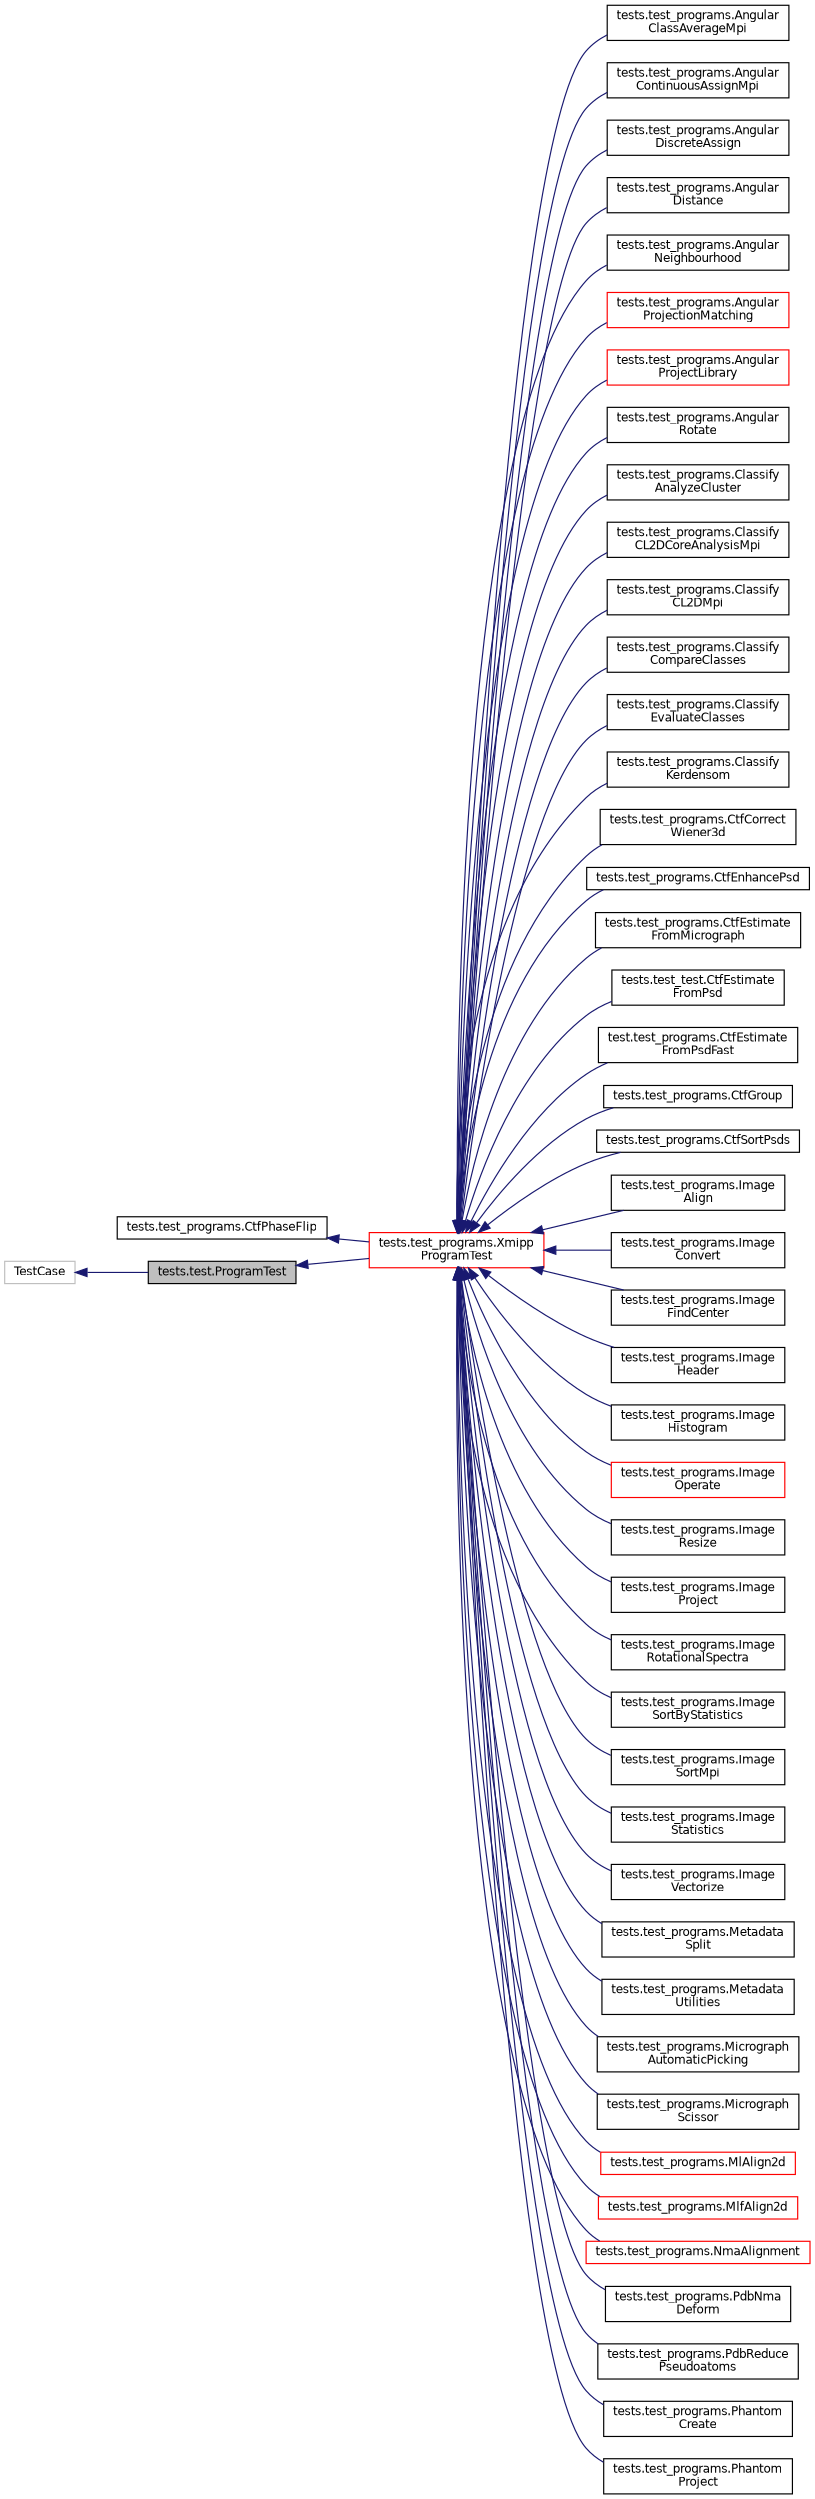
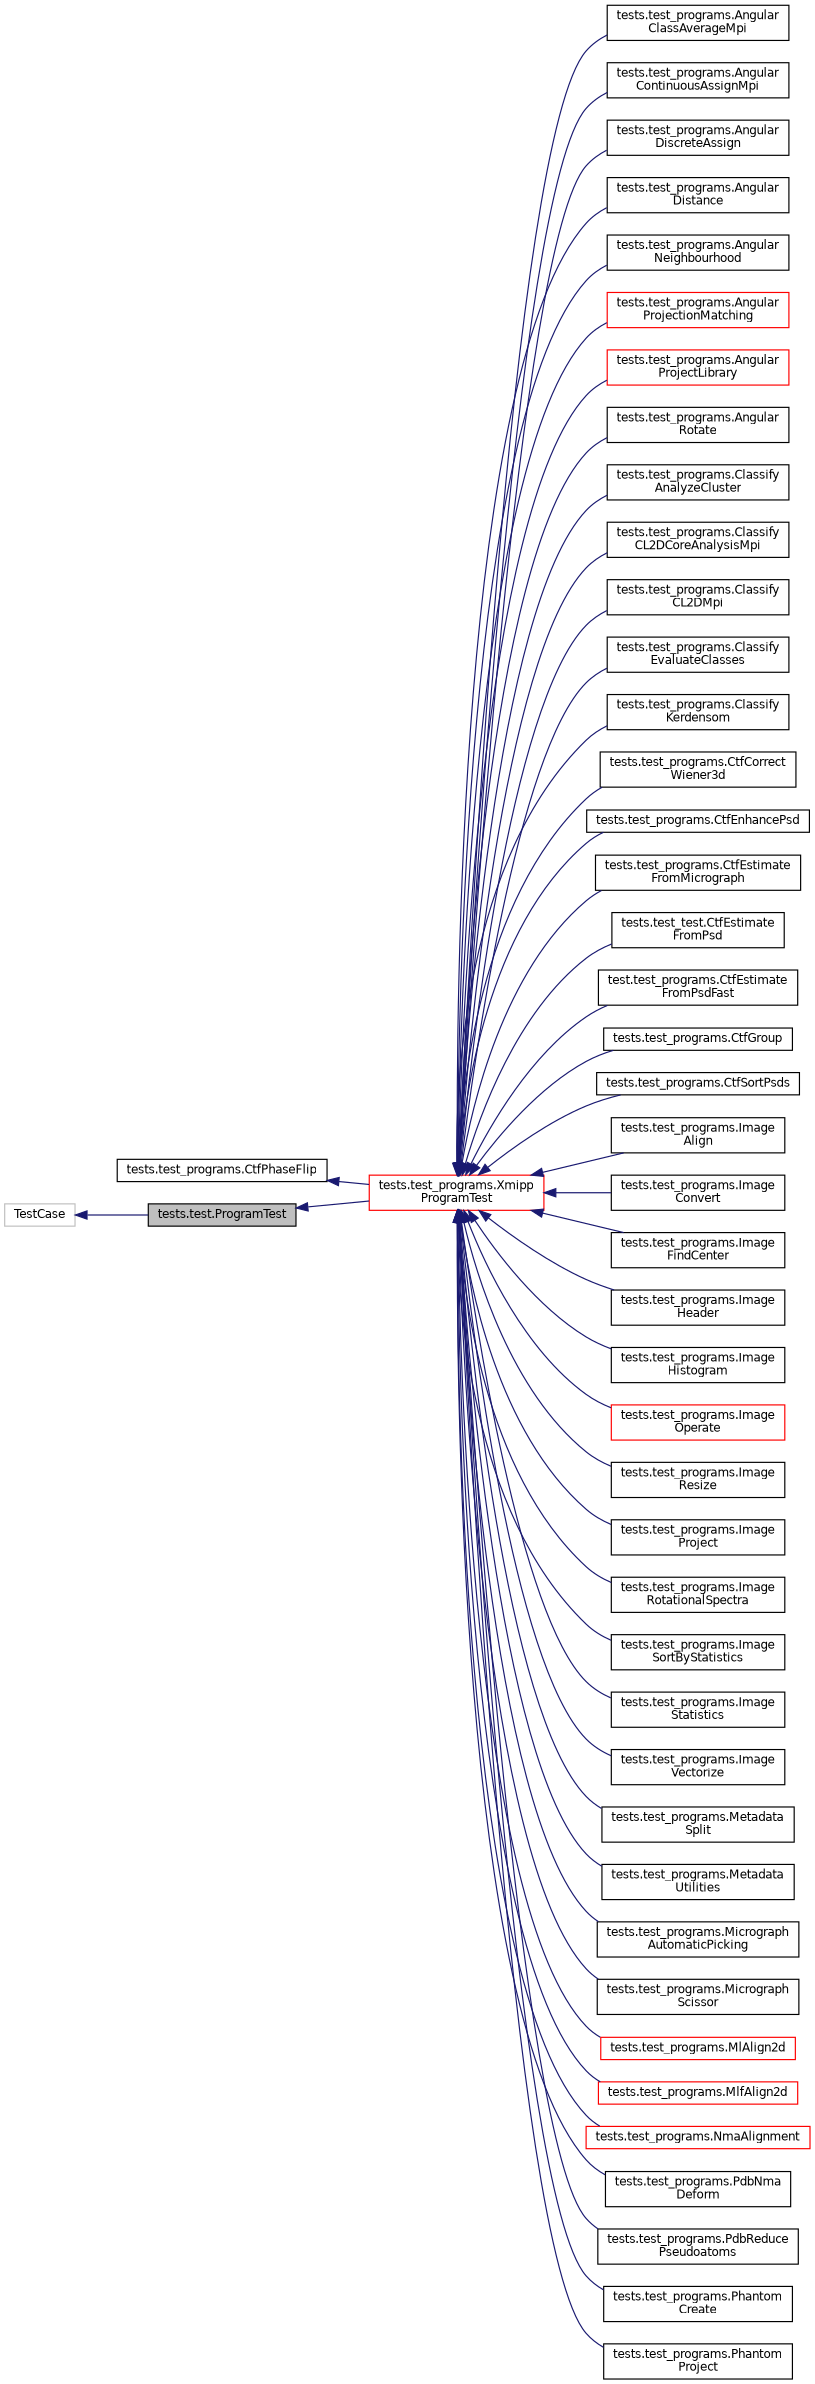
node "tests.test_programs.Classify CompareClasses": removed
node "tests.test_programs.Image SortMpi": removed
